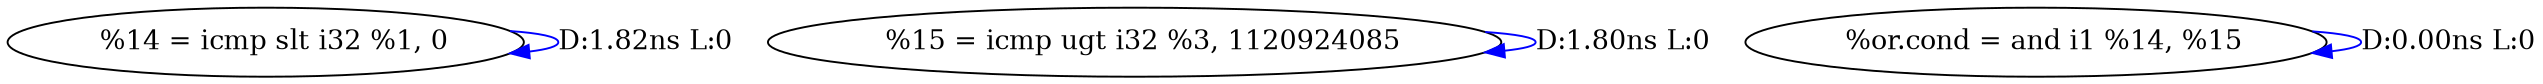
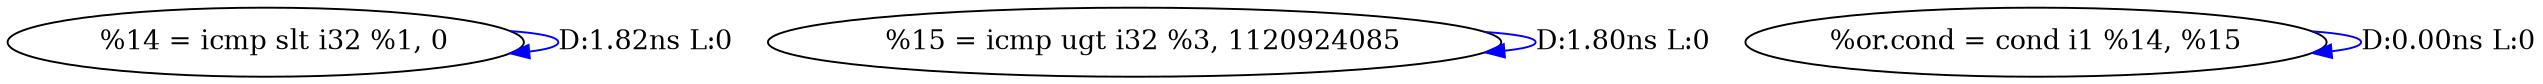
node "%or.cond = and i1 %14, %15": label "%or.cond = and i1 %14, %15" -> "%or.cond = cond i1 %14, %15"
